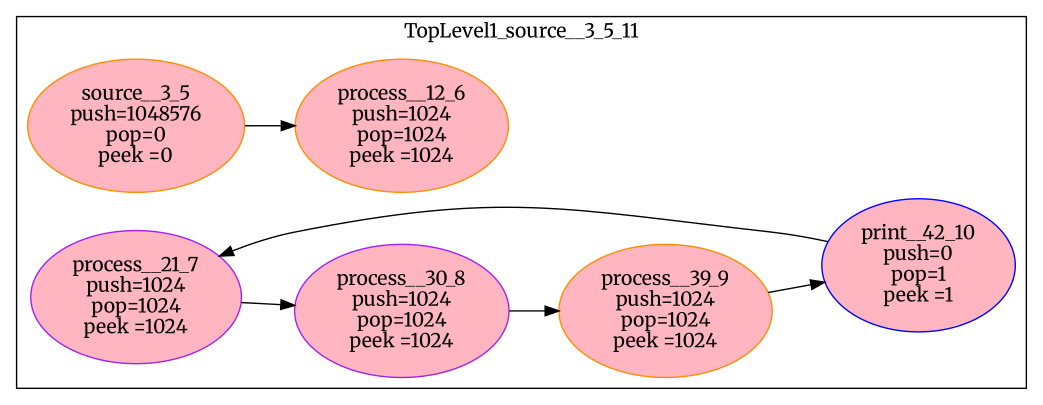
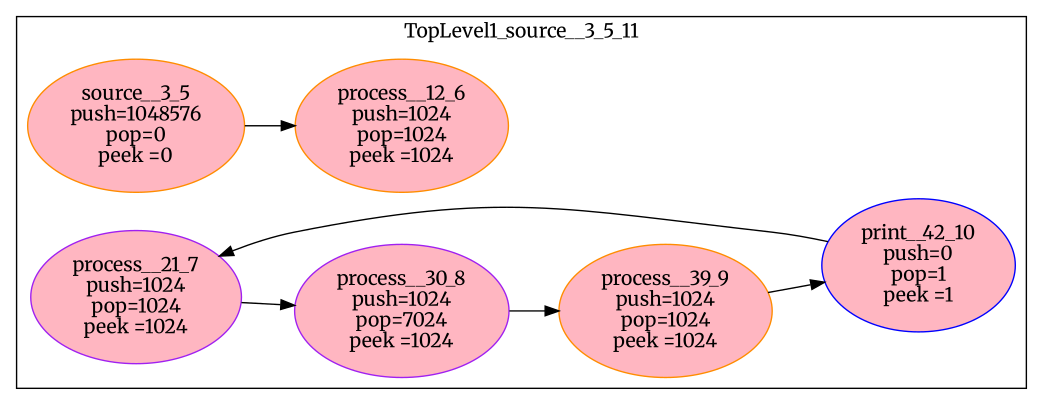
node "process__30_8 push=1024 pop=1024 peek =1024": label "process__30_8 push=1024 pop=1024 peek =1024" -> "process__30_8 push=1024 pop=7024 peek =1024"
